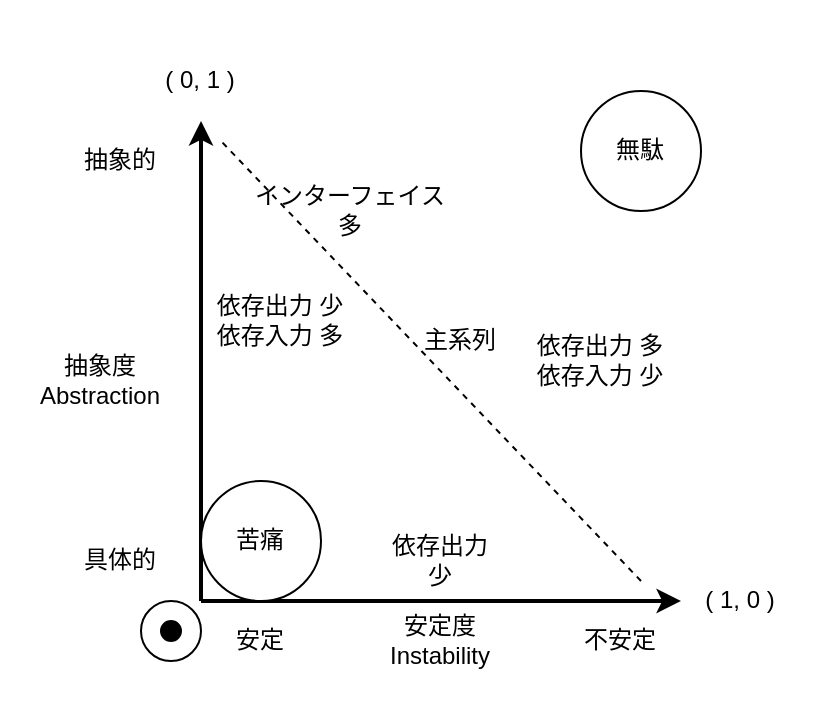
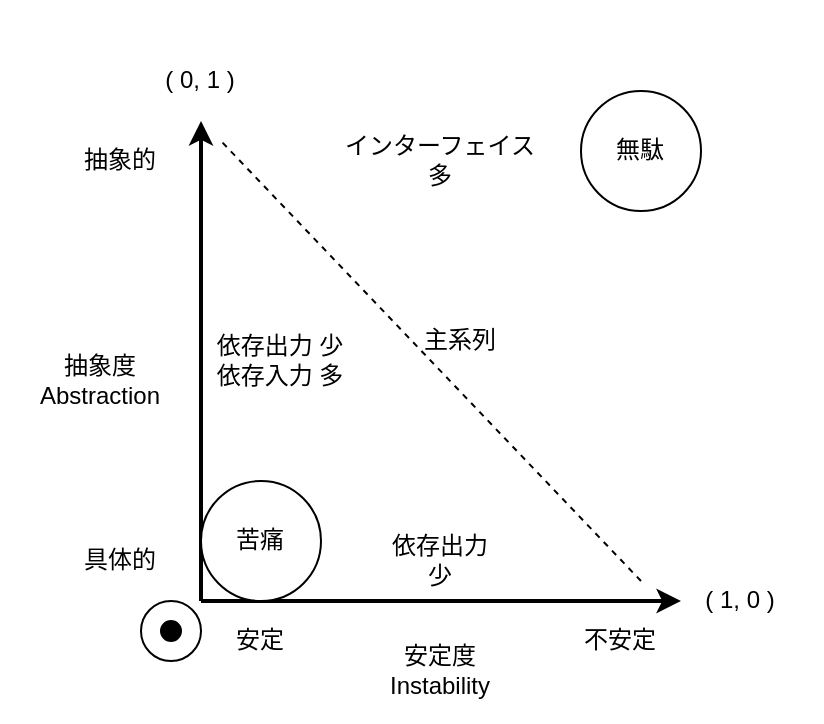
node "インターフェイス 多": moved (351, 211) -> (441, 161)
node "依存出力 少 依存入力 多": moved (281, 321) -> (281, 361)
node "依存出力 多 依存入力 少": removed
node "安定度 Instability": moved (441, 641) -> (441, 671)
